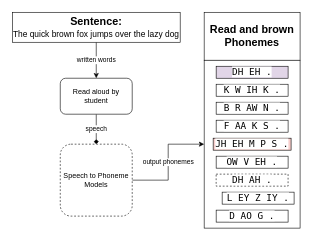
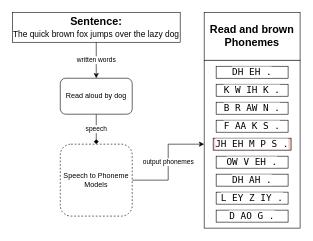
node "DH EH .": fillcolor #e1d5e7 -> #ffffff
node "Read aloud by student": label "Read aloud by student" -> "Read aloud by dog"
node "DH AH .": style dashed -> solid
node "L EY Z IY .": moved (258, 198) -> (252, 198)
